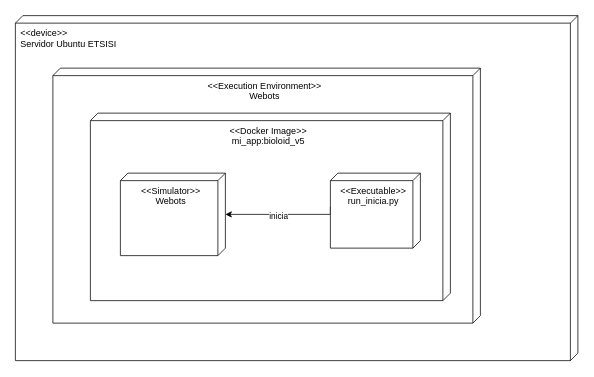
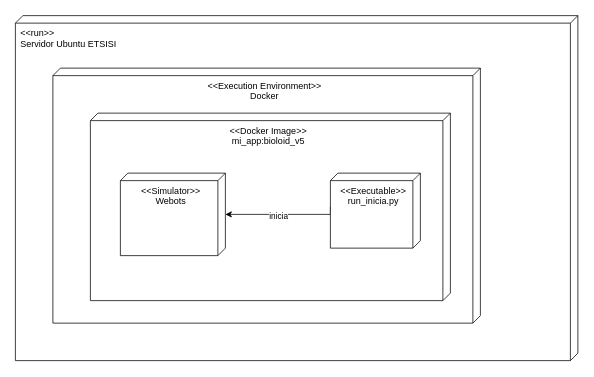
node "<<device>> Servidor Ubuntu ETSISI": label "<<device>> Servidor Ubuntu ETSISI" -> "<<run>> Servidor Ubuntu ETSISI"
node "<<Execution Environment>> Webots": label "<<Execution Environment>> Webots" -> "<<Execution Environment>> Docker"
